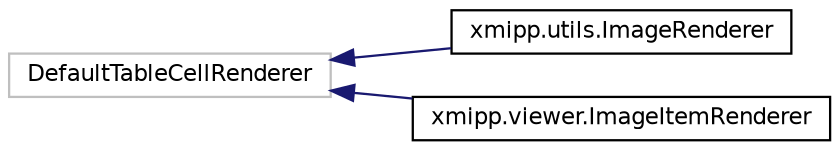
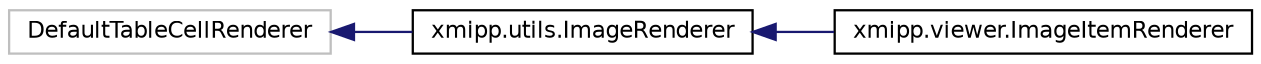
edge "xmipp.viewer.ImageItemRenderer" -> "DefaultTableCellRenderer": now "xmipp.viewer.ImageItemRenderer" -> "xmipp.utils.ImageRenderer"
